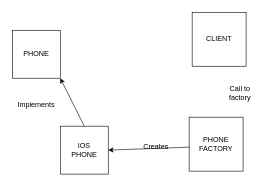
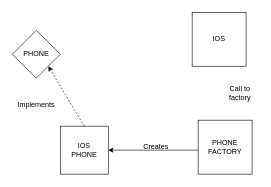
node "CLIENT": label "CLIENT" -> "IOS"
node "PHONE": shape rectangle -> diamond
edge "IOS PHONE" -> "PHONE": style solid -> dashed
node "PHONE FACTORY": moved (216, 144) -> (225, 147)
